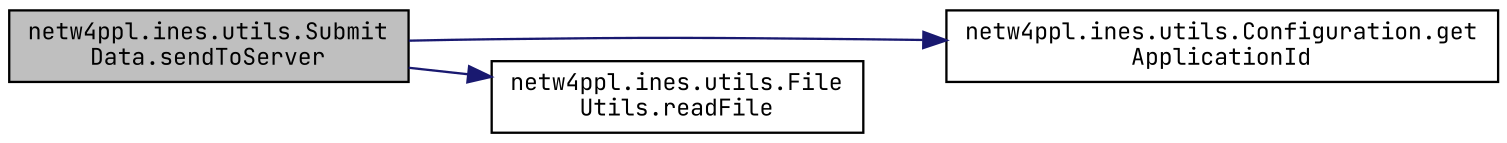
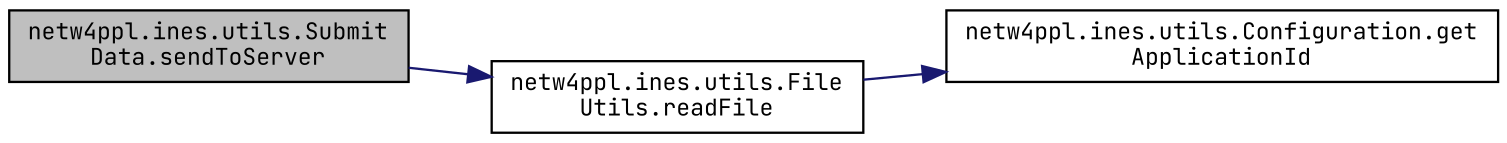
edge "netw4ppl.ines.utils.Submit Data.sendToServer" -> "netw4ppl.ines.utils.Configuration.get ApplicationId": now "netw4ppl.ines.utils.File Utils.readFile" -> "netw4ppl.ines.utils.Configuration.get ApplicationId"
